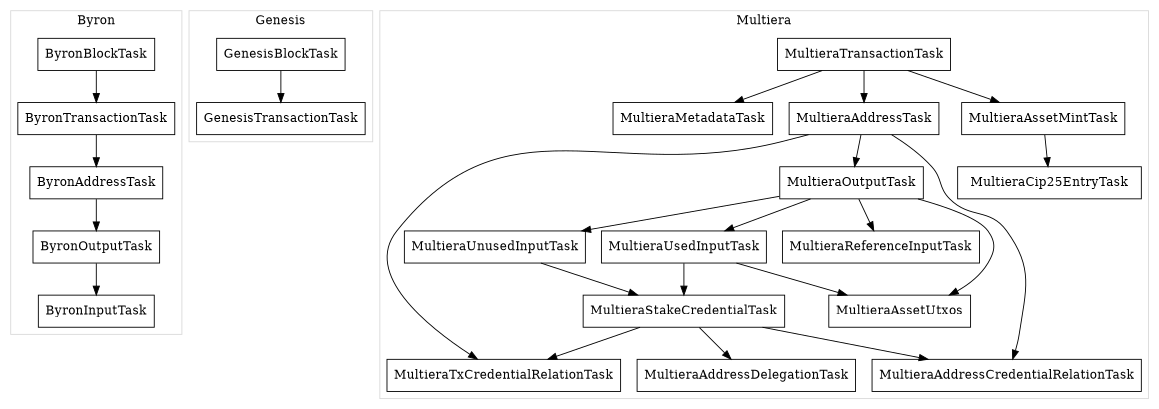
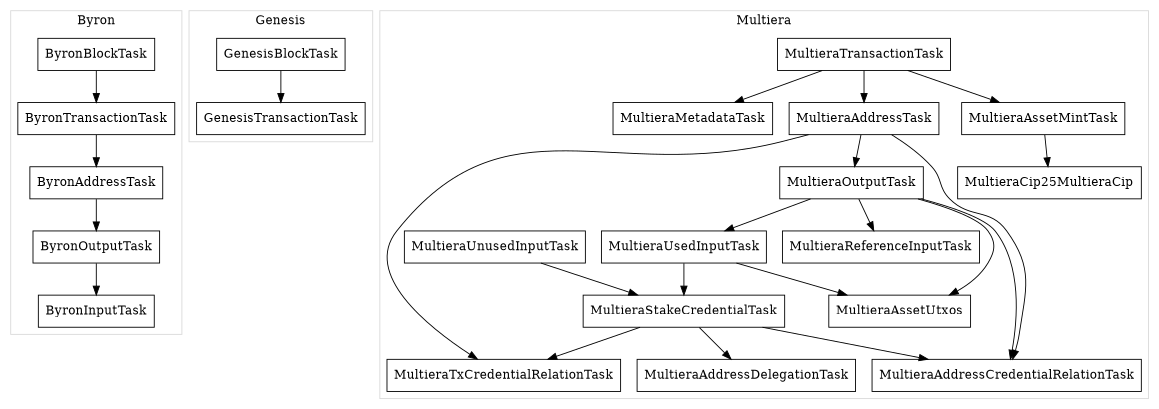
node "MultieraCip25EntryTask": label "MultieraCip25EntryTask" -> "MultieraCip25MultieraCip"
edge "MultieraOutputTask" -> "MultieraUnusedInputTask": now "MultieraOutputTask" -> "MultieraAddressCredentialRelationTask"
